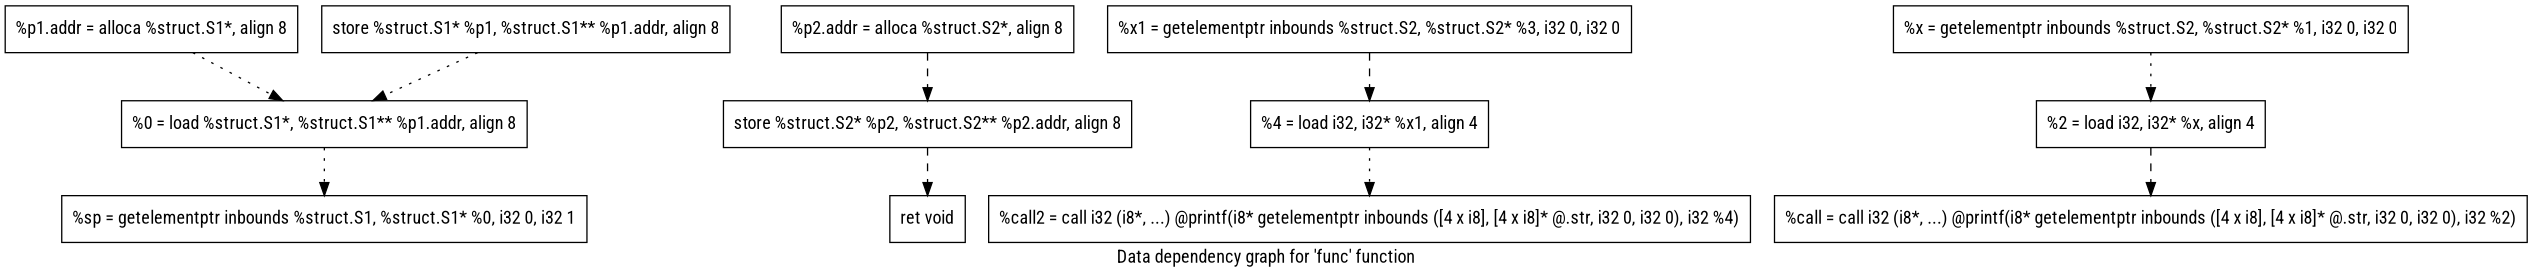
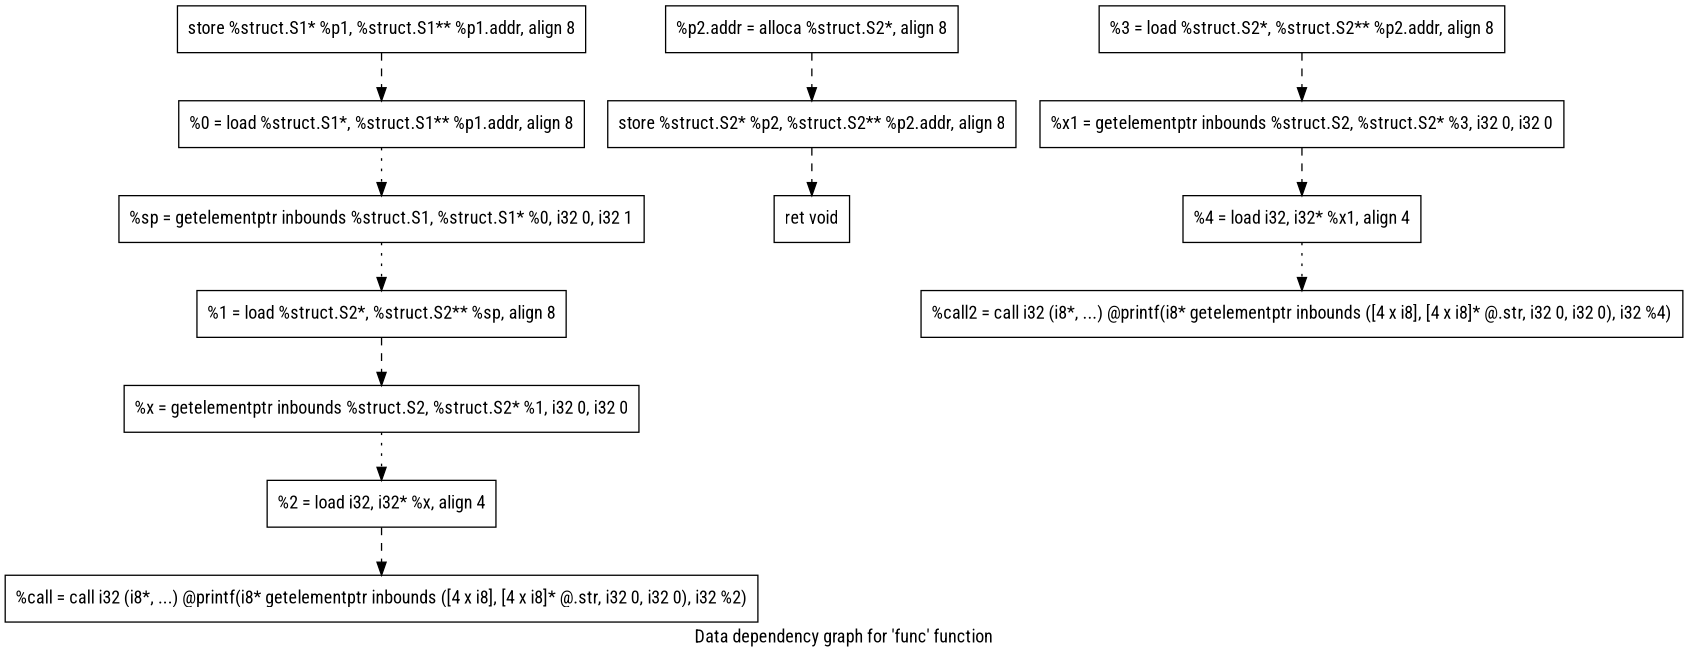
node "%p1.addr = alloca %struct.S1*, align 8": removed
node "%3 = load %struct.S2*, %struct.S2** %p2.addr, align 8": added
edge "store %struct.S1* %p1, %struct.S1** %p1.addr, align 8" -> "%0 = load %struct.S1*, %struct.S1** %p1.addr, align 8": style dotted -> dashed
node "%1 = load %struct.S2*, %struct.S2** %sp, align 8": added
